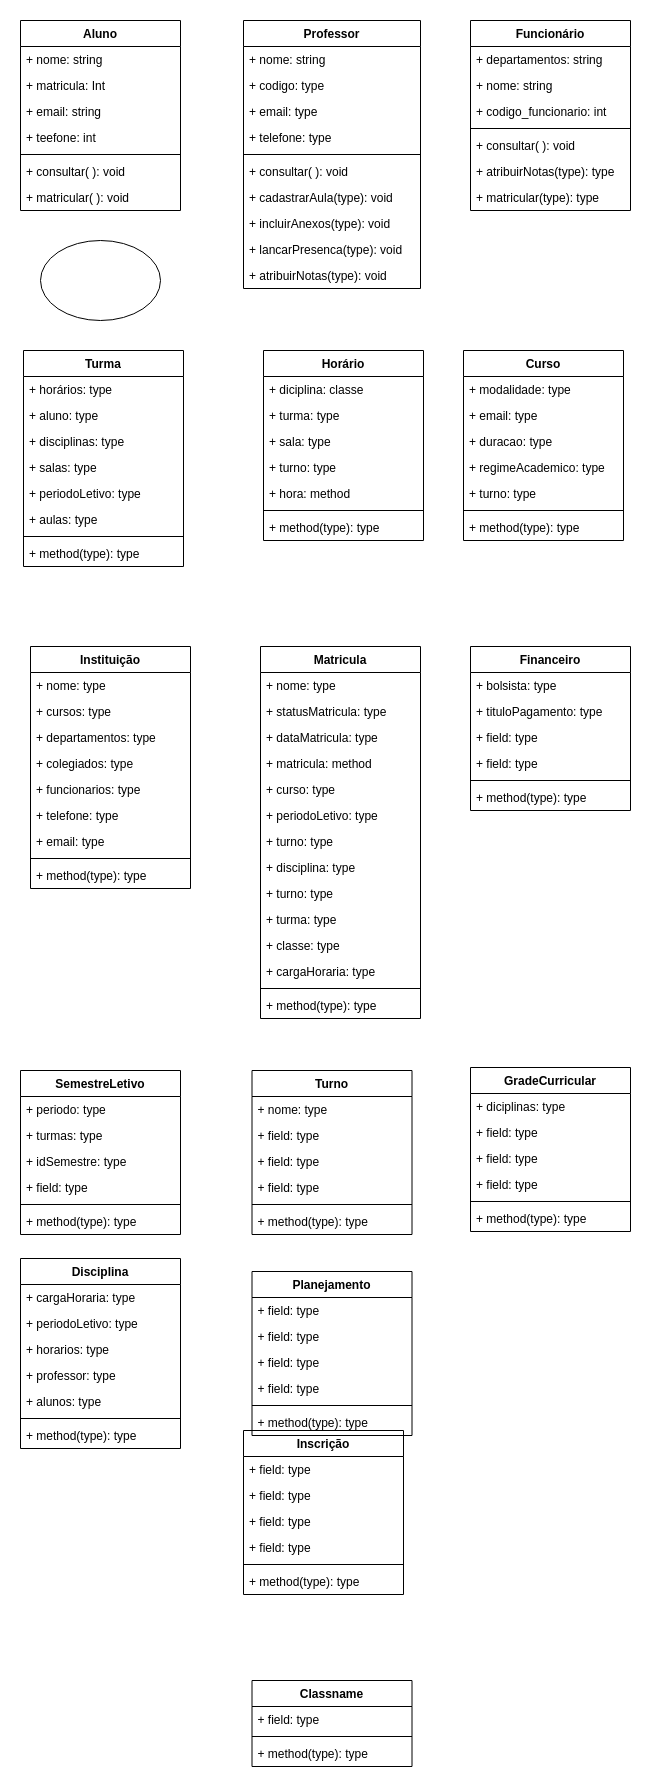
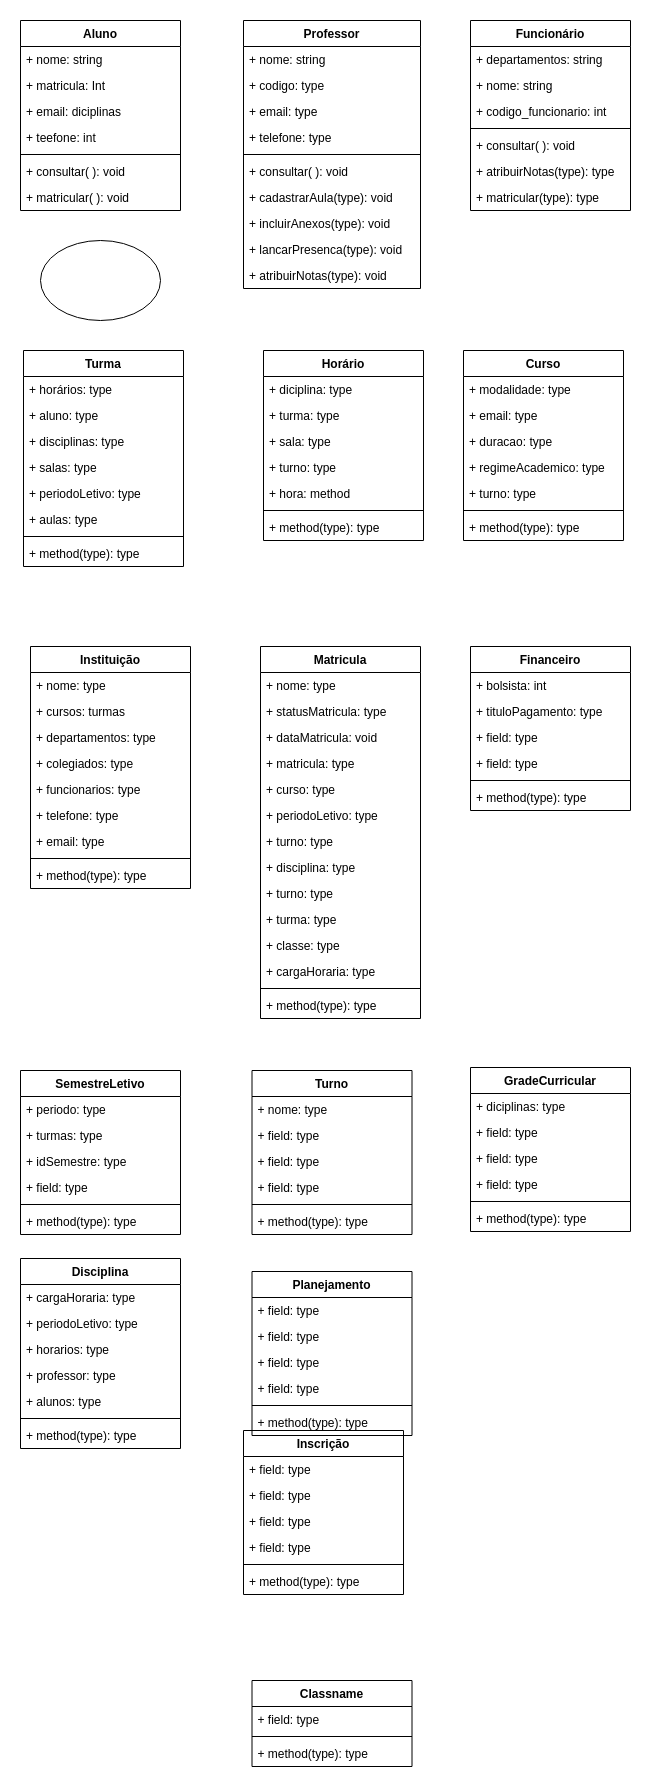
node "+ email: string": label "+ email: string" -> "+ email: diciplinas"
node "+ diciplina: classe": label "+ diciplina: classe" -> "+ diciplina: type"
node "+ bolsista: type": label "+ bolsista: type" -> "+ bolsista: int"
node "+ cursos: type": label "+ cursos: type" -> "+ cursos: turmas"
node "+ dataMatricula: type": label "+ dataMatricula: type" -> "+ dataMatricula: void"
node "+ matricula: method": label "+ matricula: method" -> "+ matricula: type"
